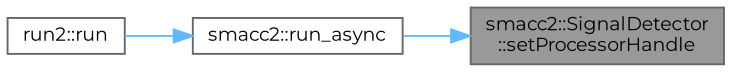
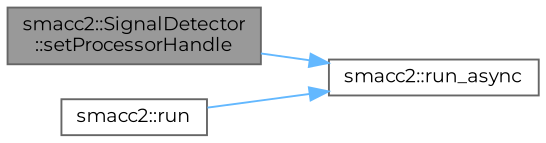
node "run2::run": label "run2::run" -> "smacc2::run"
edge "smacc2::run_async" -> "smacc2::SignalDetector ::setProcessorHandle": reversed
